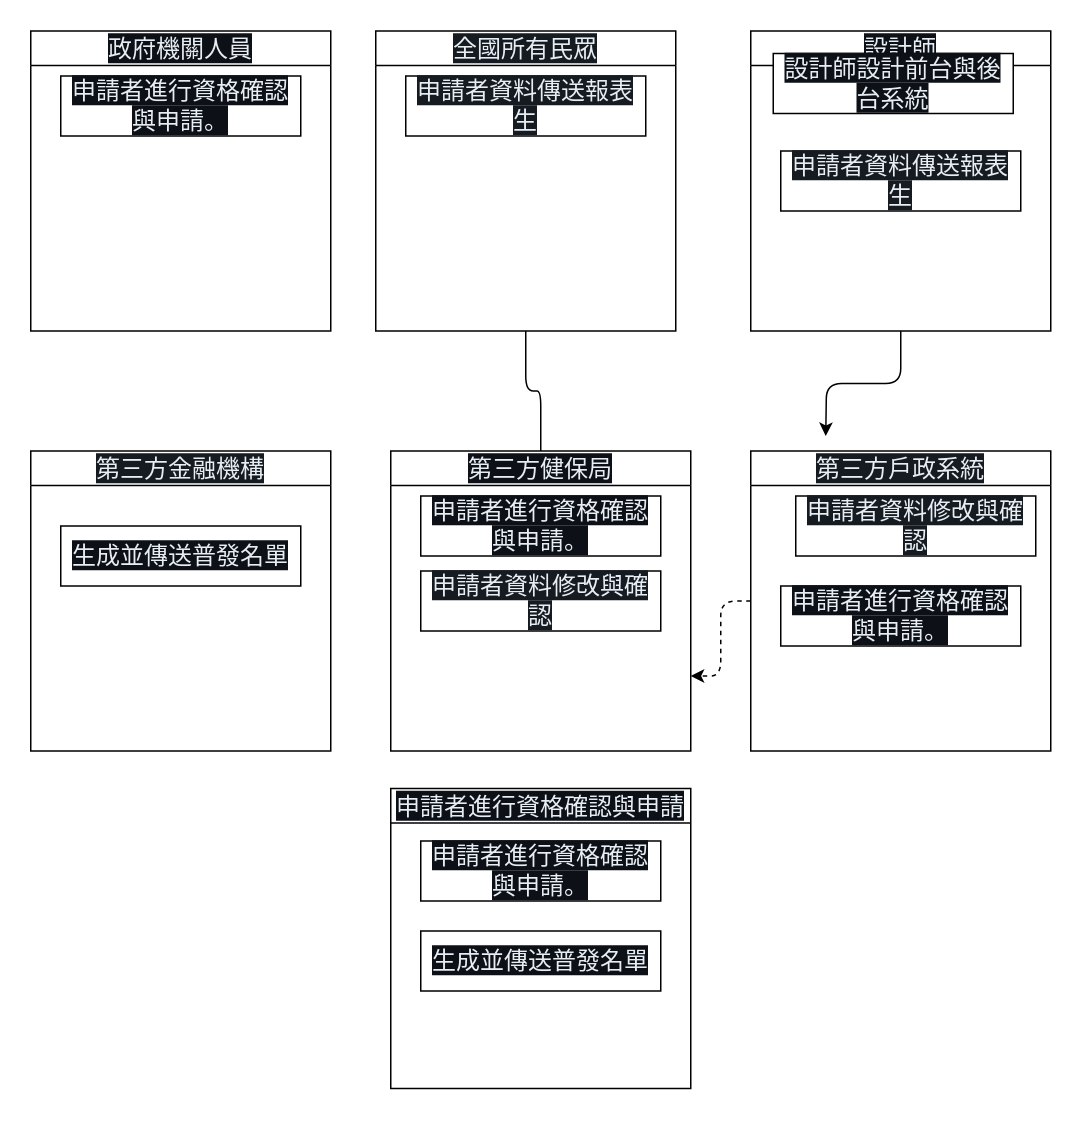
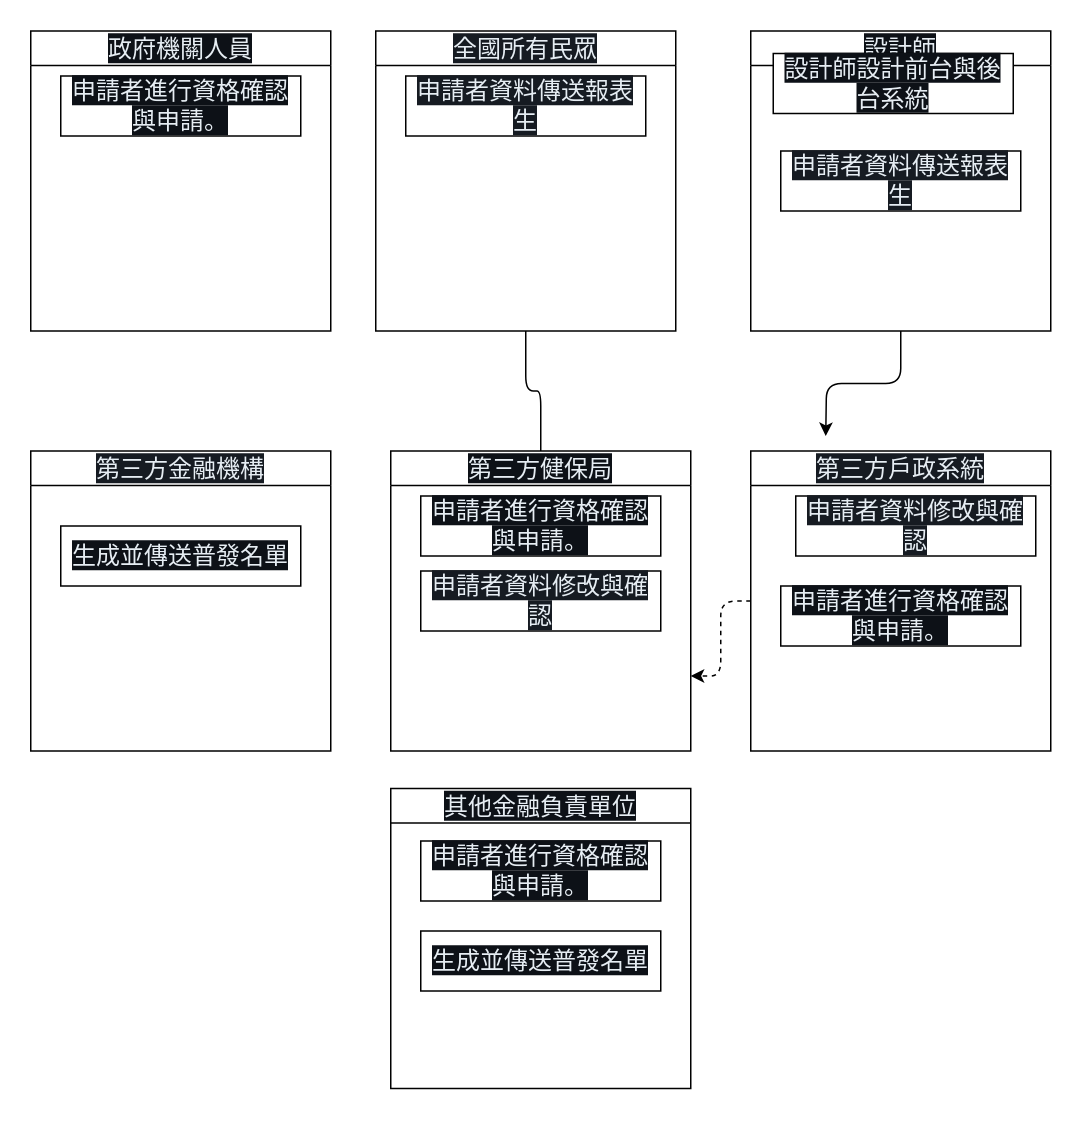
node "申請者進行資格確認與申請": label "申請者進行資格確認與申請" -> "其他金融負責單位"
